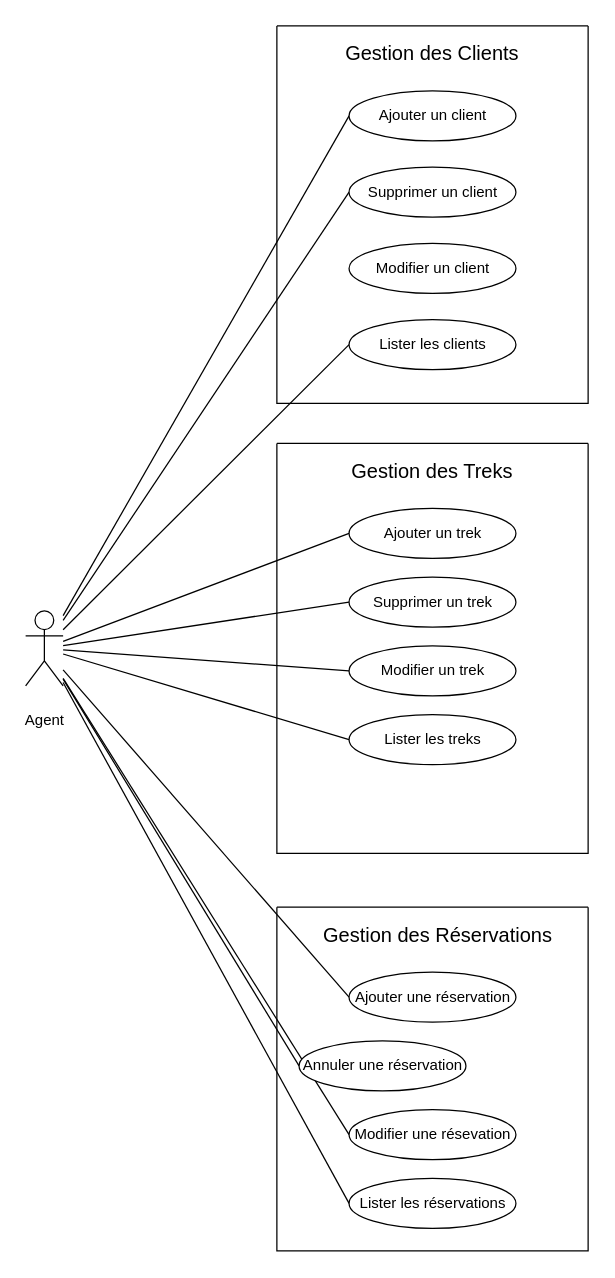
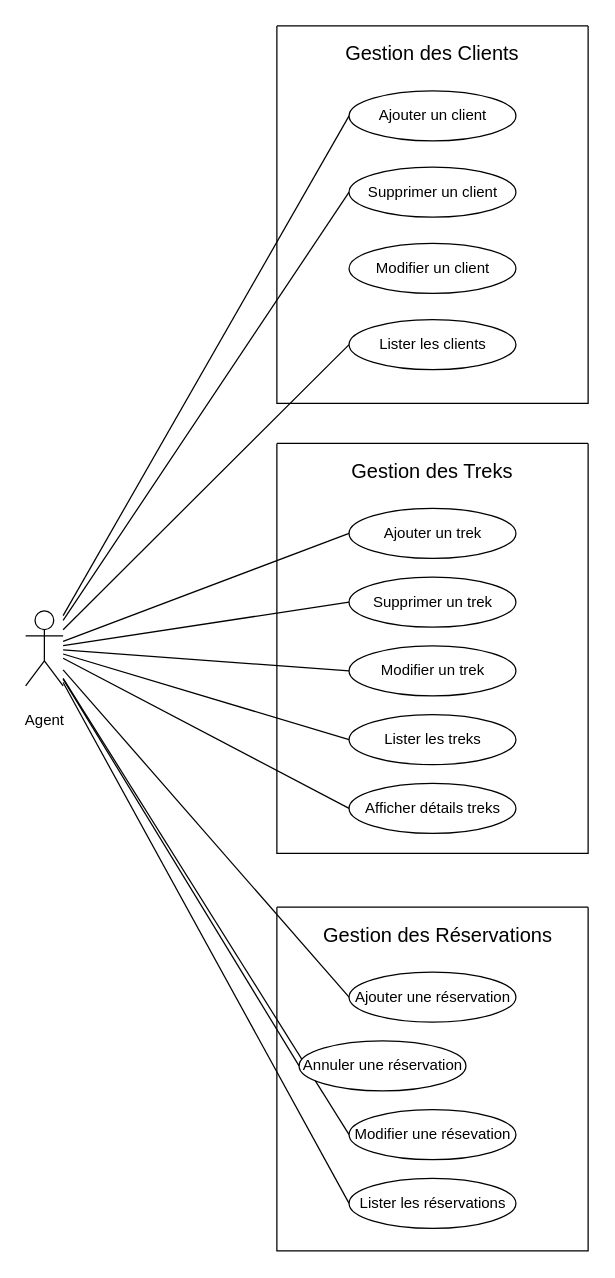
edge "Agent" -- "Afficher détails treks": added
node "Afficher détails treks": added
